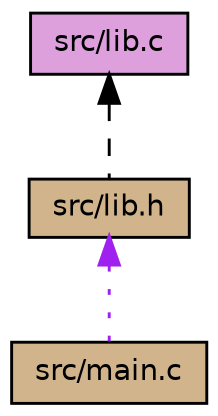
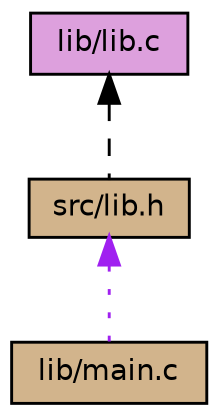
node "src/lib.c": label "src/lib.c" -> "lib/lib.c"
node "src/main.c": label "src/main.c" -> "lib/main.c"
